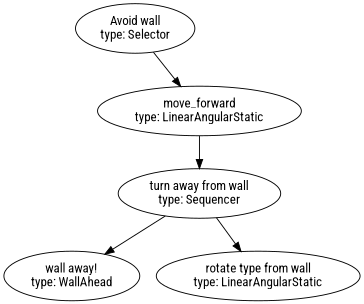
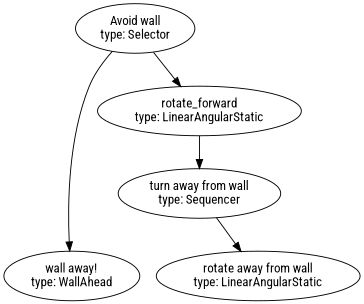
node "move_forward type: LinearAngularStatic": label "move_forward type: LinearAngularStatic" -> "rotate_forward type: LinearAngularStatic"
edge "turn away from wall type: Sequencer" -> "wall away! type: WallAhead": now "Avoid wall type: Selector" -> "wall away! type: WallAhead"
node "rotate type from wall type: LinearAngularStatic": label "rotate type from wall type: LinearAngularStatic" -> "rotate away from wall type: LinearAngularStatic"
